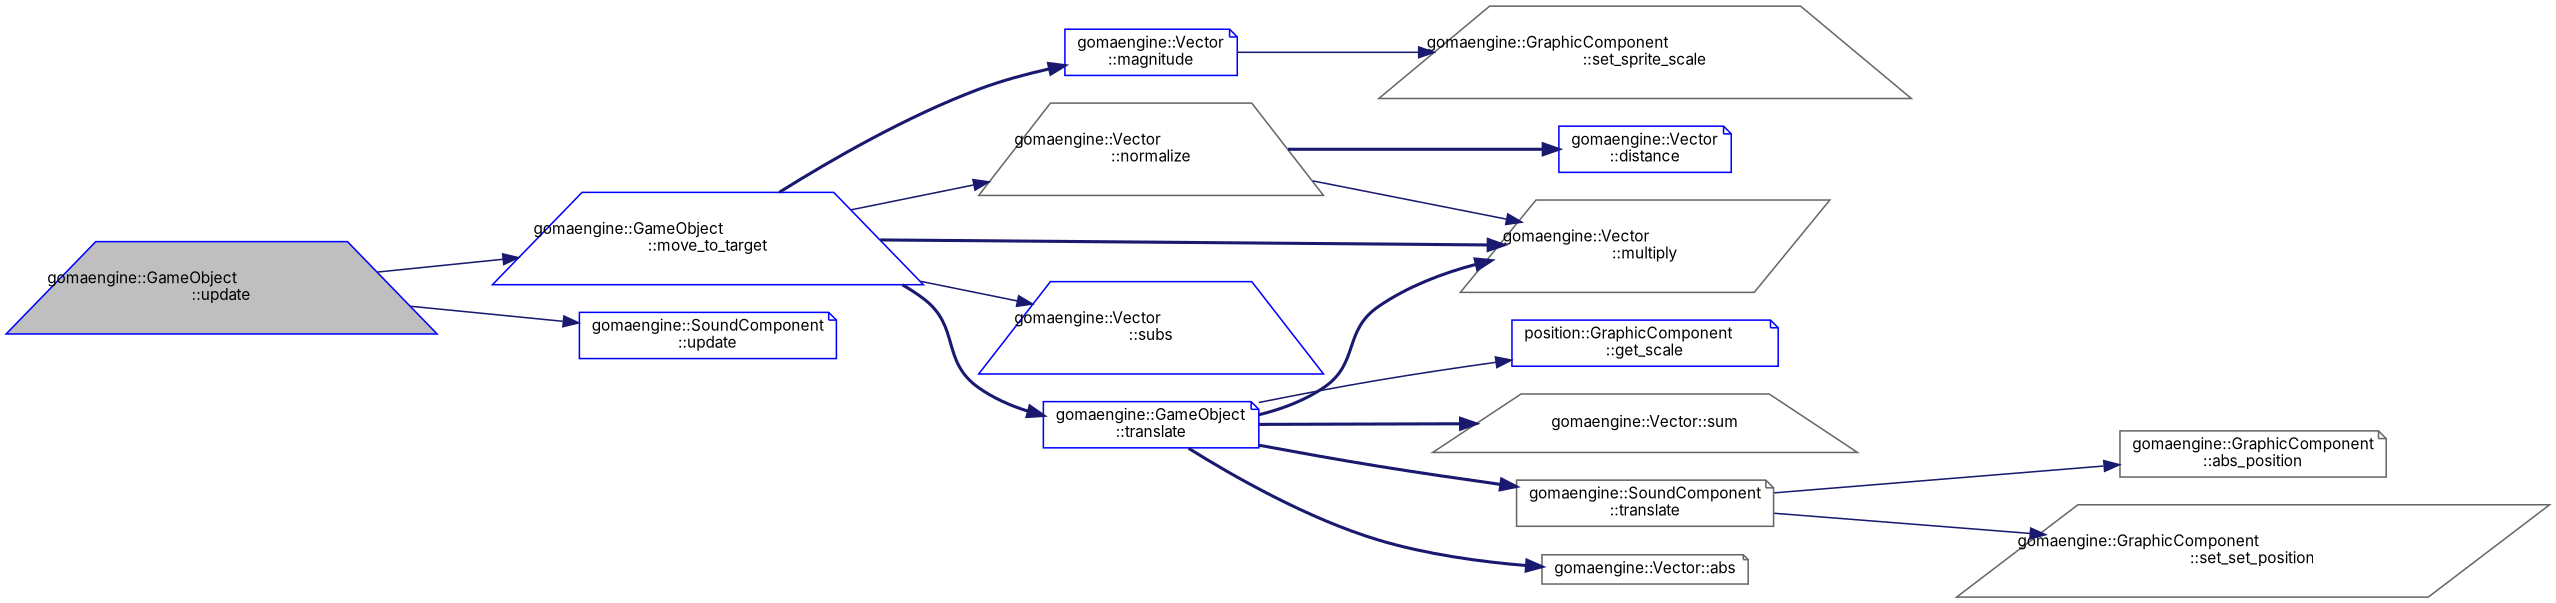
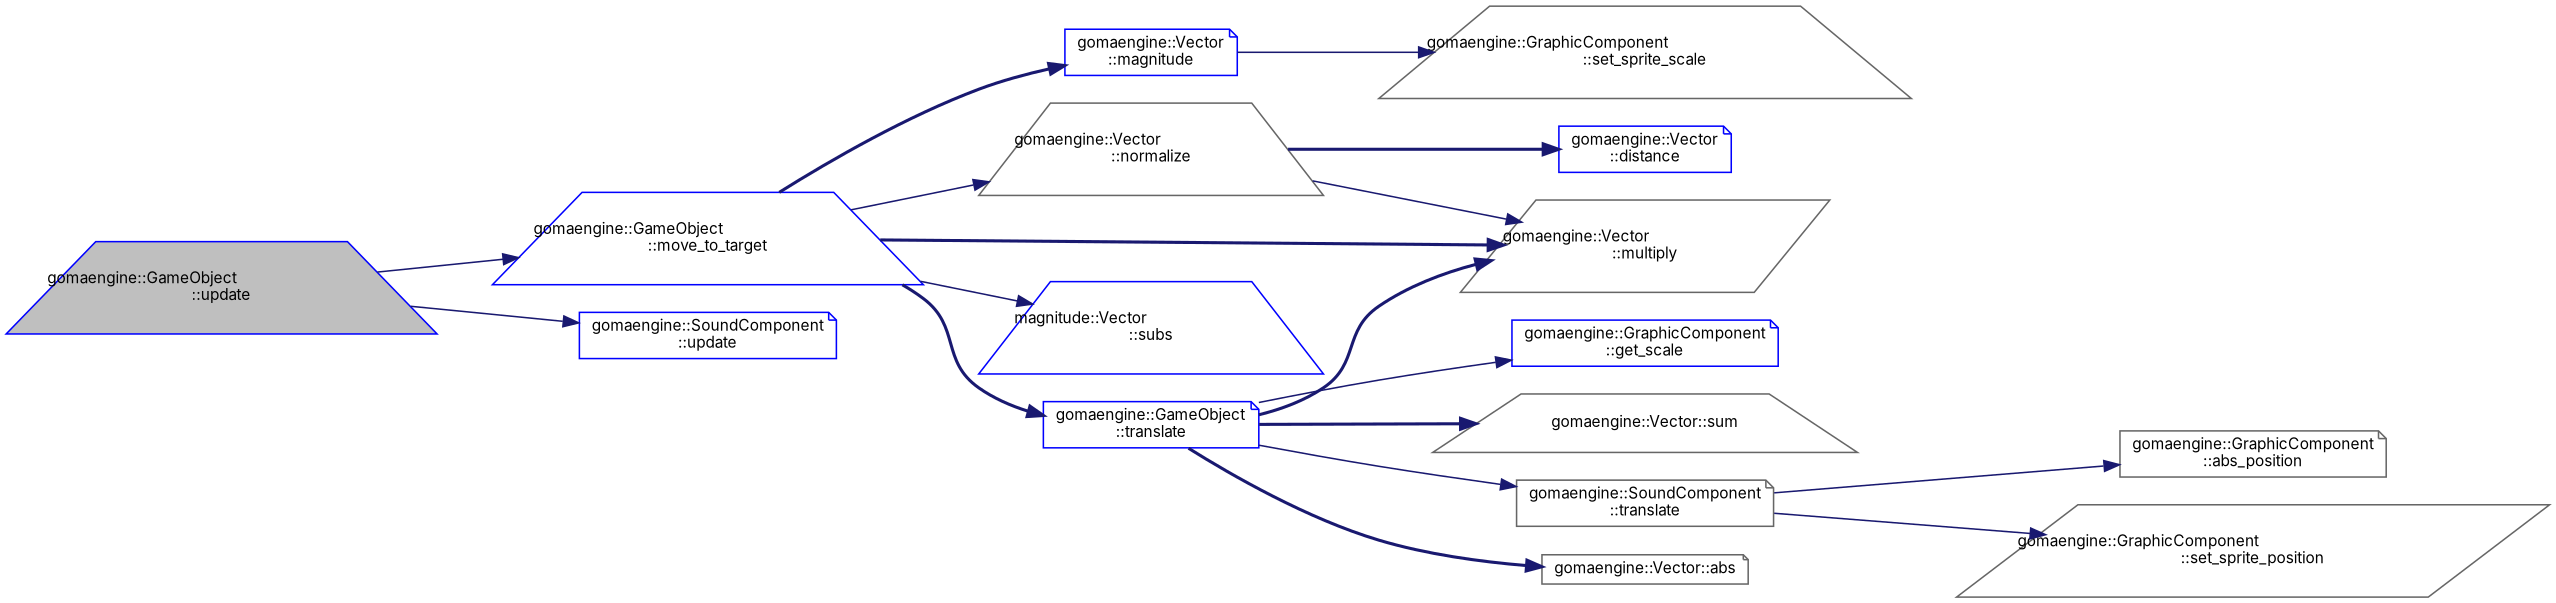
node "gomaengine::Vector ::subs": label "gomaengine::Vector ::subs" -> "magnitude::Vector ::subs"
node "position::GraphicComponent ::get_scale": label "position::GraphicComponent ::get_scale" -> "gomaengine::GraphicComponent ::get_scale"
edge "gomaengine::GameObject ::translate" -> "gomaengine::SoundComponent ::translate": style bold -> solid
node "gomaengine::GraphicComponent ::set_set_position": label "gomaengine::GraphicComponent ::set_set_position" -> "gomaengine::GraphicComponent ::set_sprite_position"
